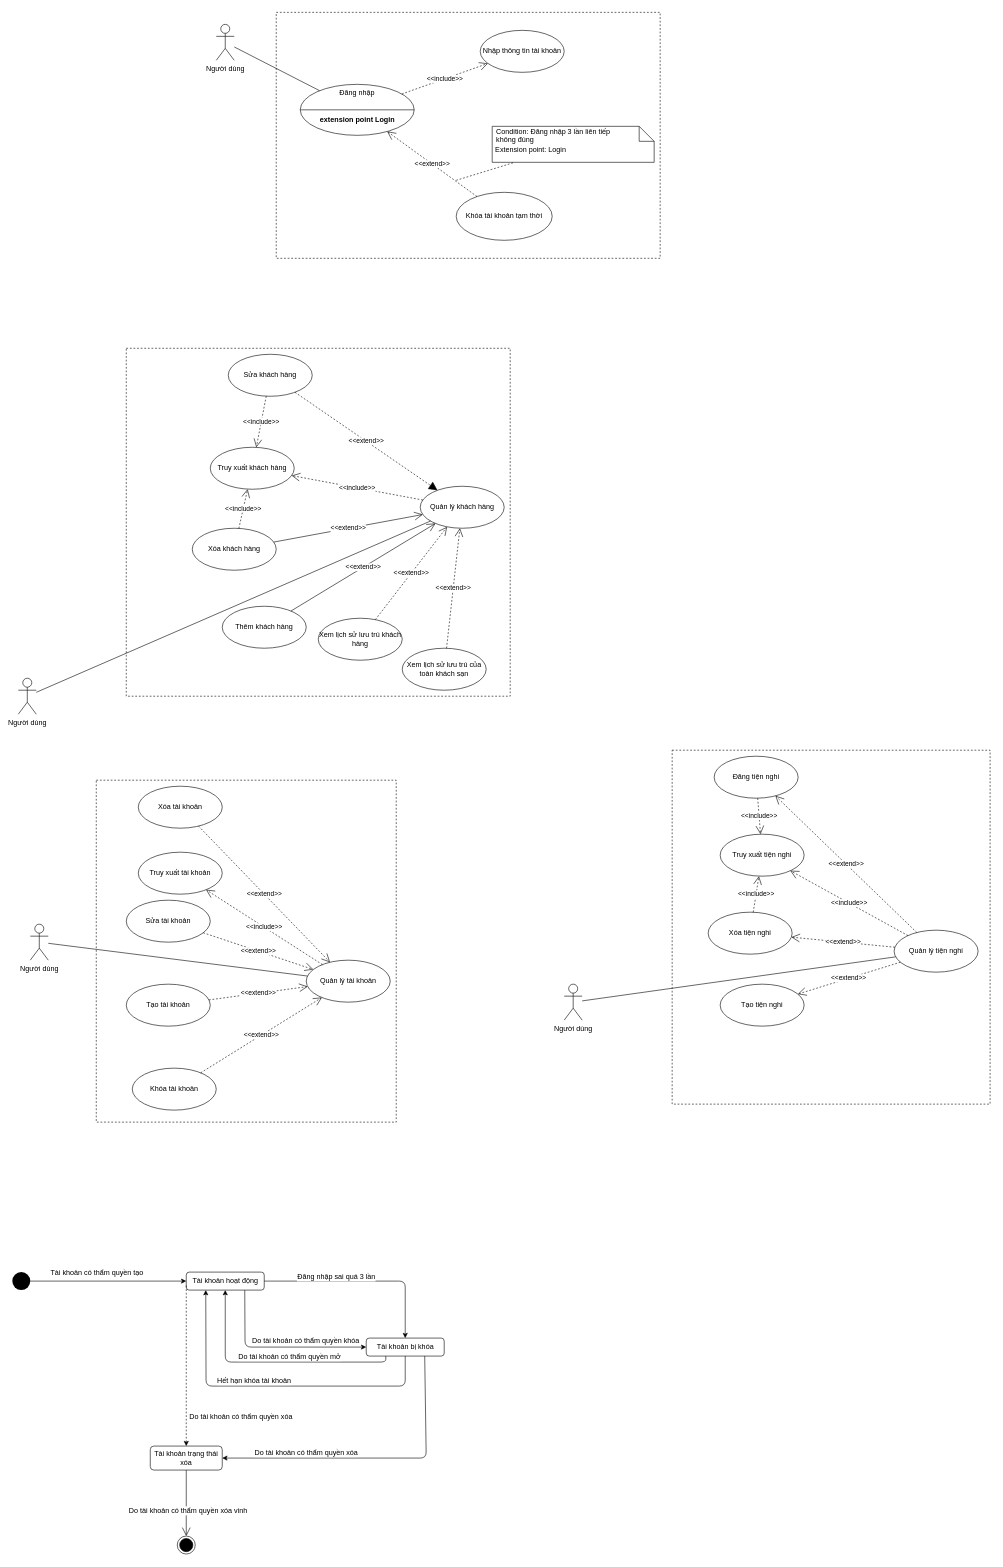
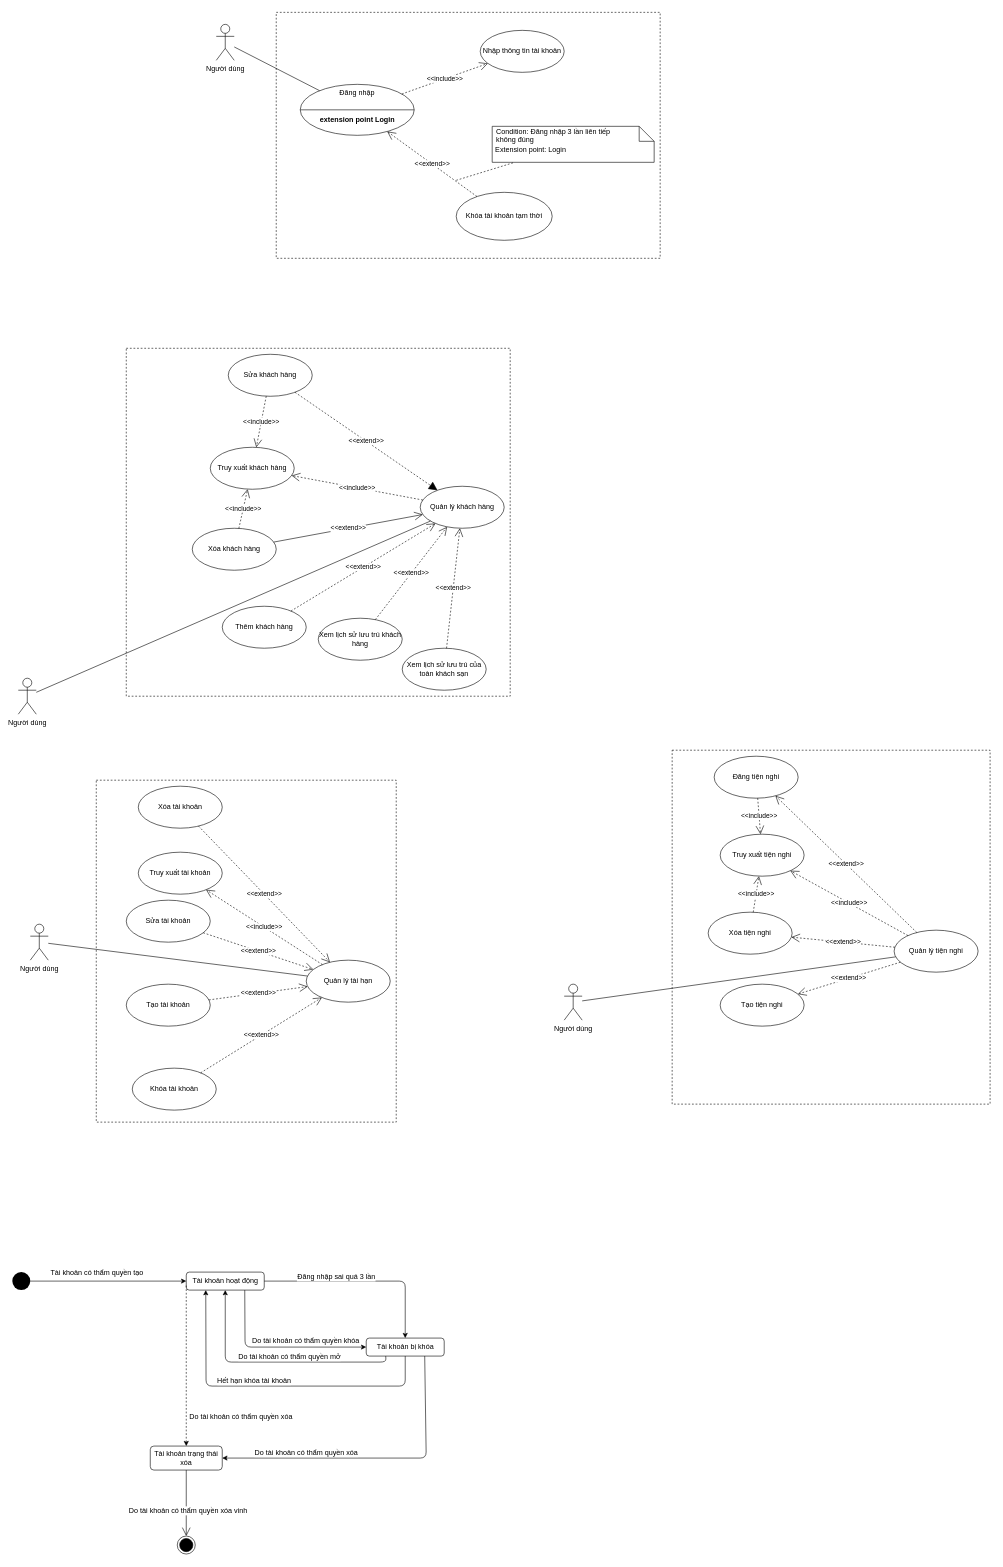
edge "Thêm khách hàng" -> "Quản lý khách hàng": style solid -> dashed
node "Quản lý tài khoản": label "Quản lý tài khoản" -> "Quản lý tài hạn"
